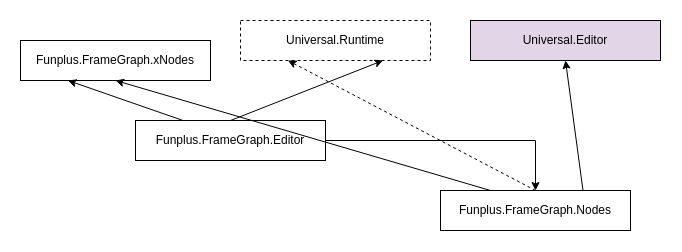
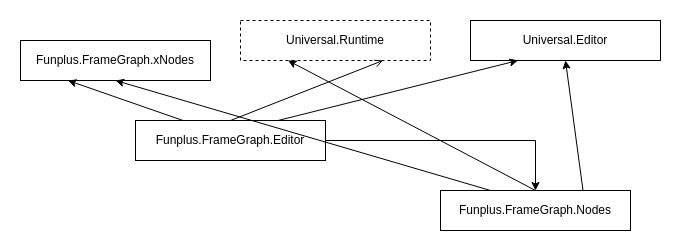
node "Universal.Editor": fillcolor #e1d5e7 -> #ffffff
edge "Funplus.FrameGraph.Editor" -> "Universal.Runtime": arrowhead classic -> open
edge "Funplus.FrameGraph.Editor" -> "Universal.Editor": added
edge "Funplus.FrameGraph.Nodes" -> "Universal.Runtime": style dashed -> solid
